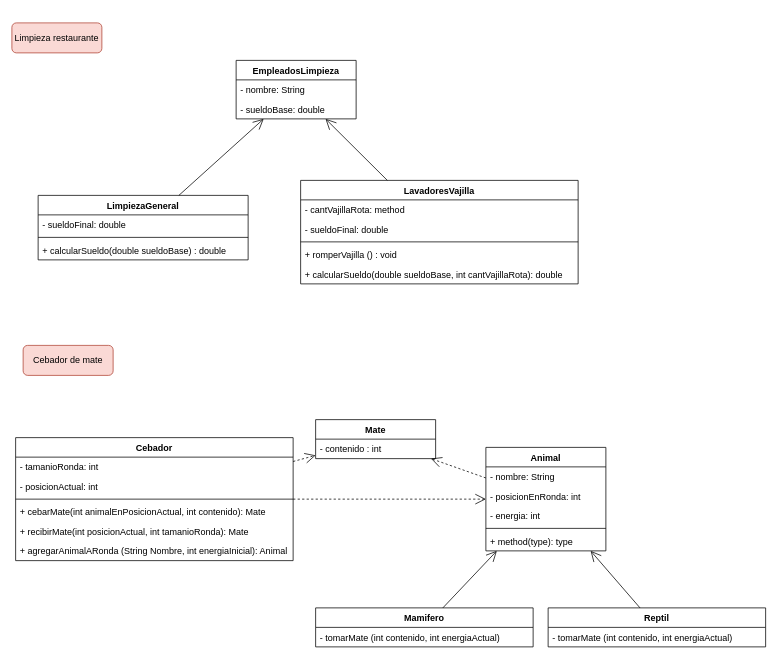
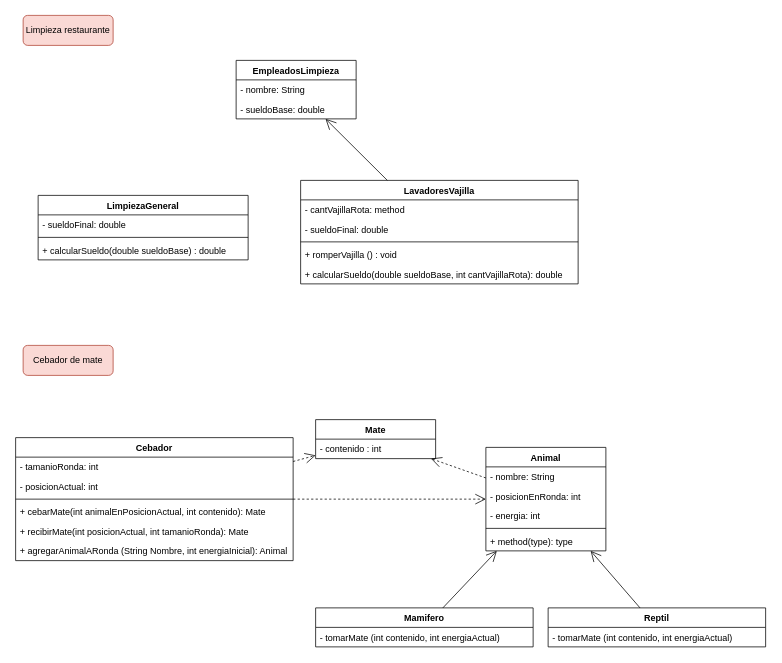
node "Limpieza restaurante": moved (57, 38) -> (68, 30)
edge "LimpiezaGeneral" -> "EmpleadosLimpieza": removed
